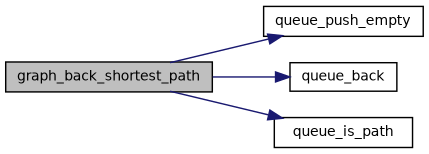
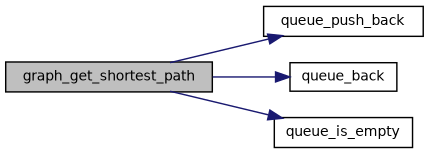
node "queue_push_empty": label "queue_push_empty" -> "queue_push_back"
node "graph_back_shortest_path": label "graph_back_shortest_path" -> "graph_get_shortest_path"
node "queue_is_path": label "queue_is_path" -> "queue_is_empty"
